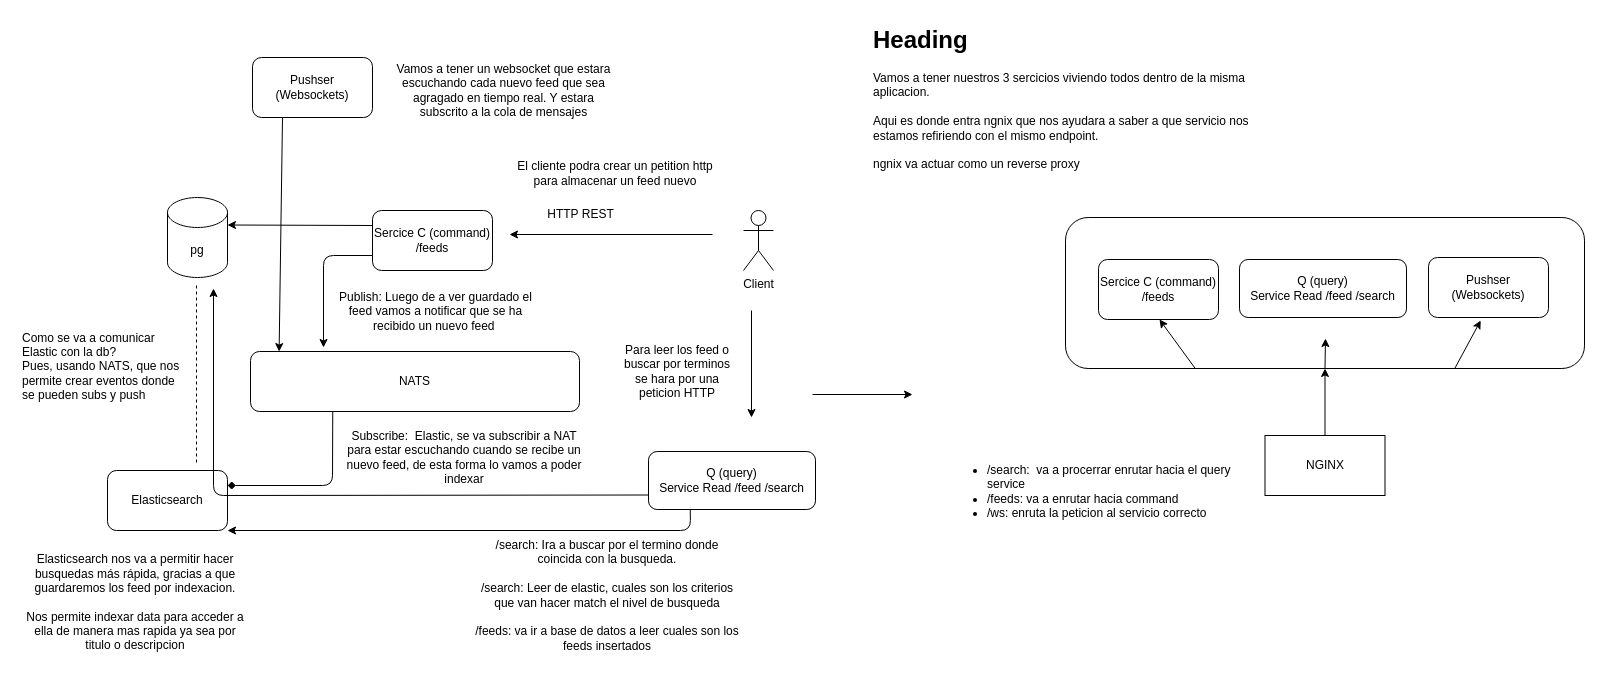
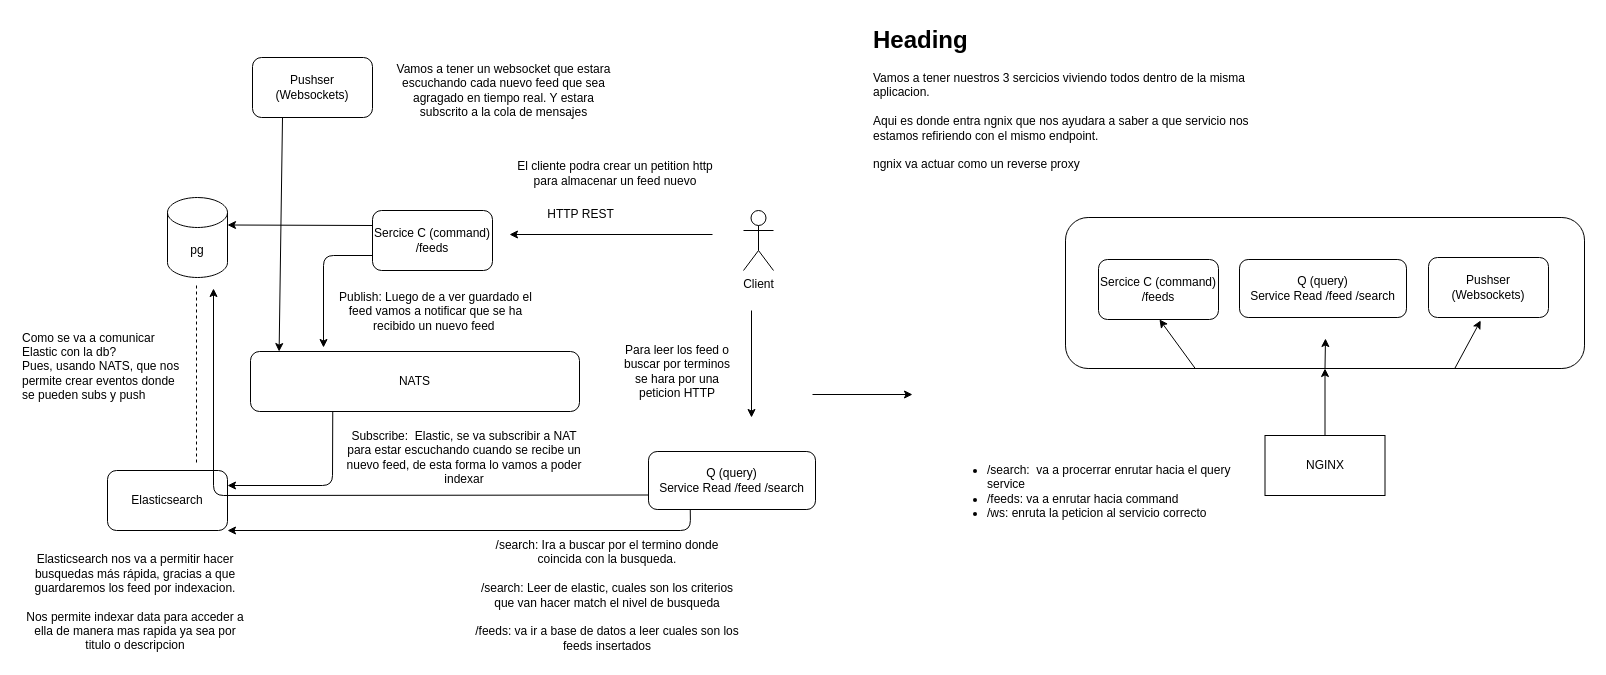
edge "NATS" -> "Elasticsearch": arrowhead diamond -> classic
